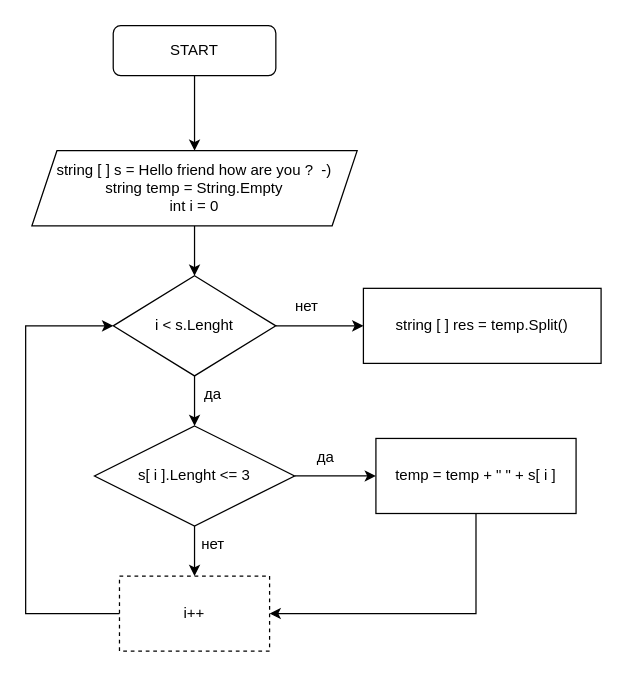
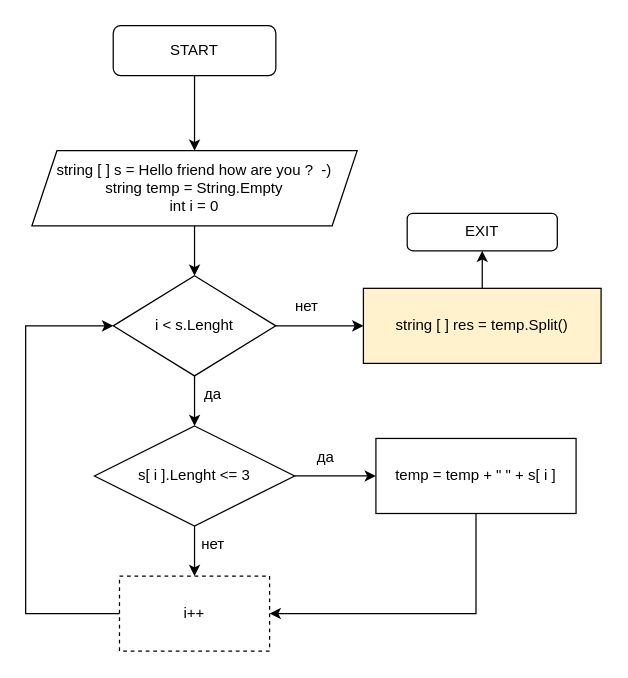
node "EXIT": added
edge "string [ ] res = temp.Split()" -> "EXIT": added
node "string [ ] res = temp.Split()": fillcolor #ffffff -> #fff2cc
